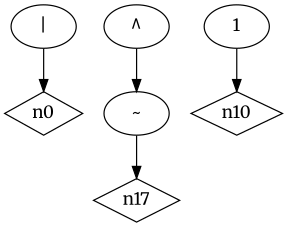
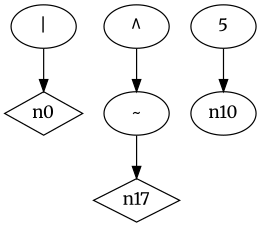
node "1": label "1" -> "5"
node "n10": shape diamond -> ellipse
